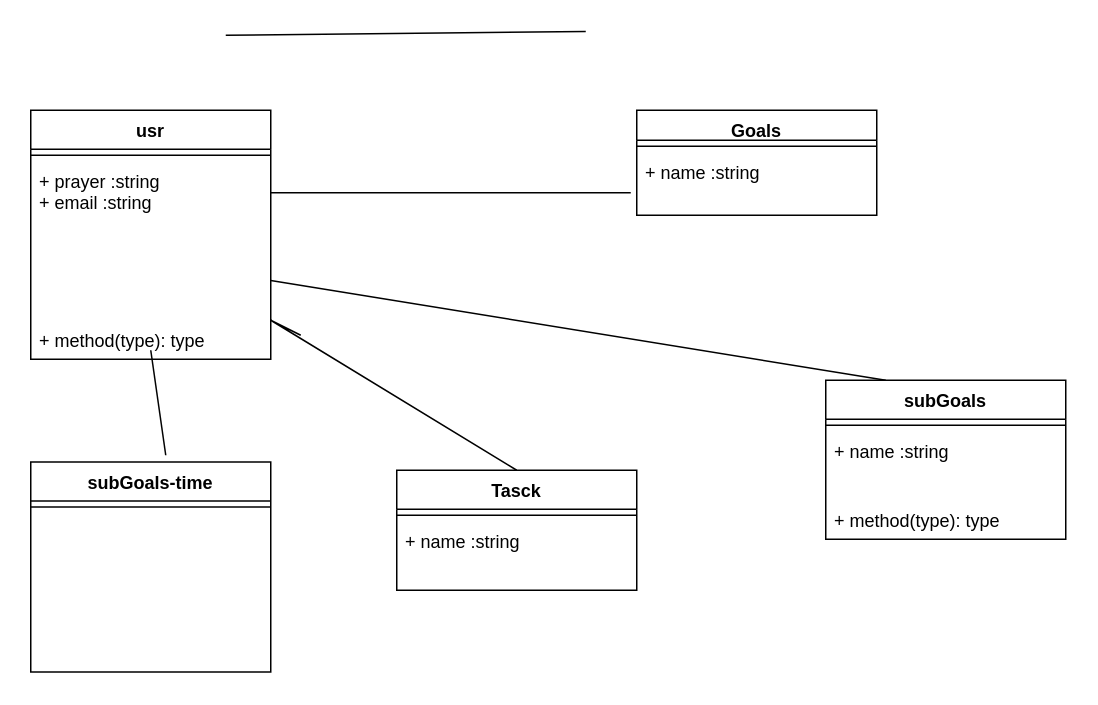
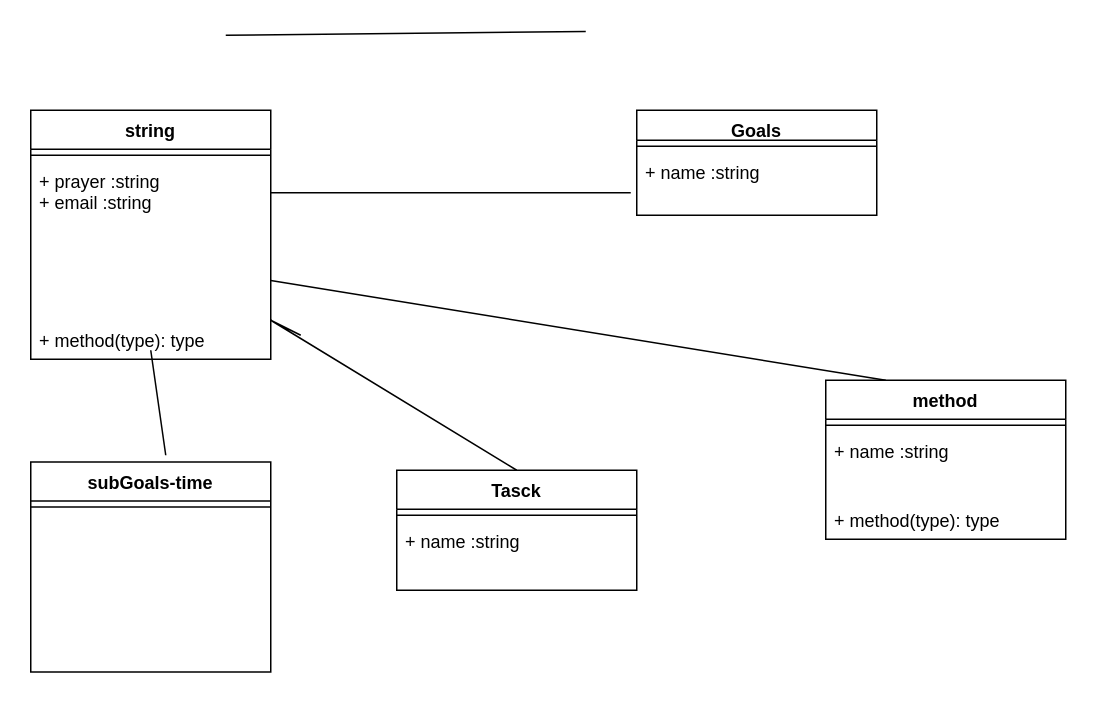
node "usr": label "usr" -> "string"
node "subGoals": label "subGoals" -> "method"
